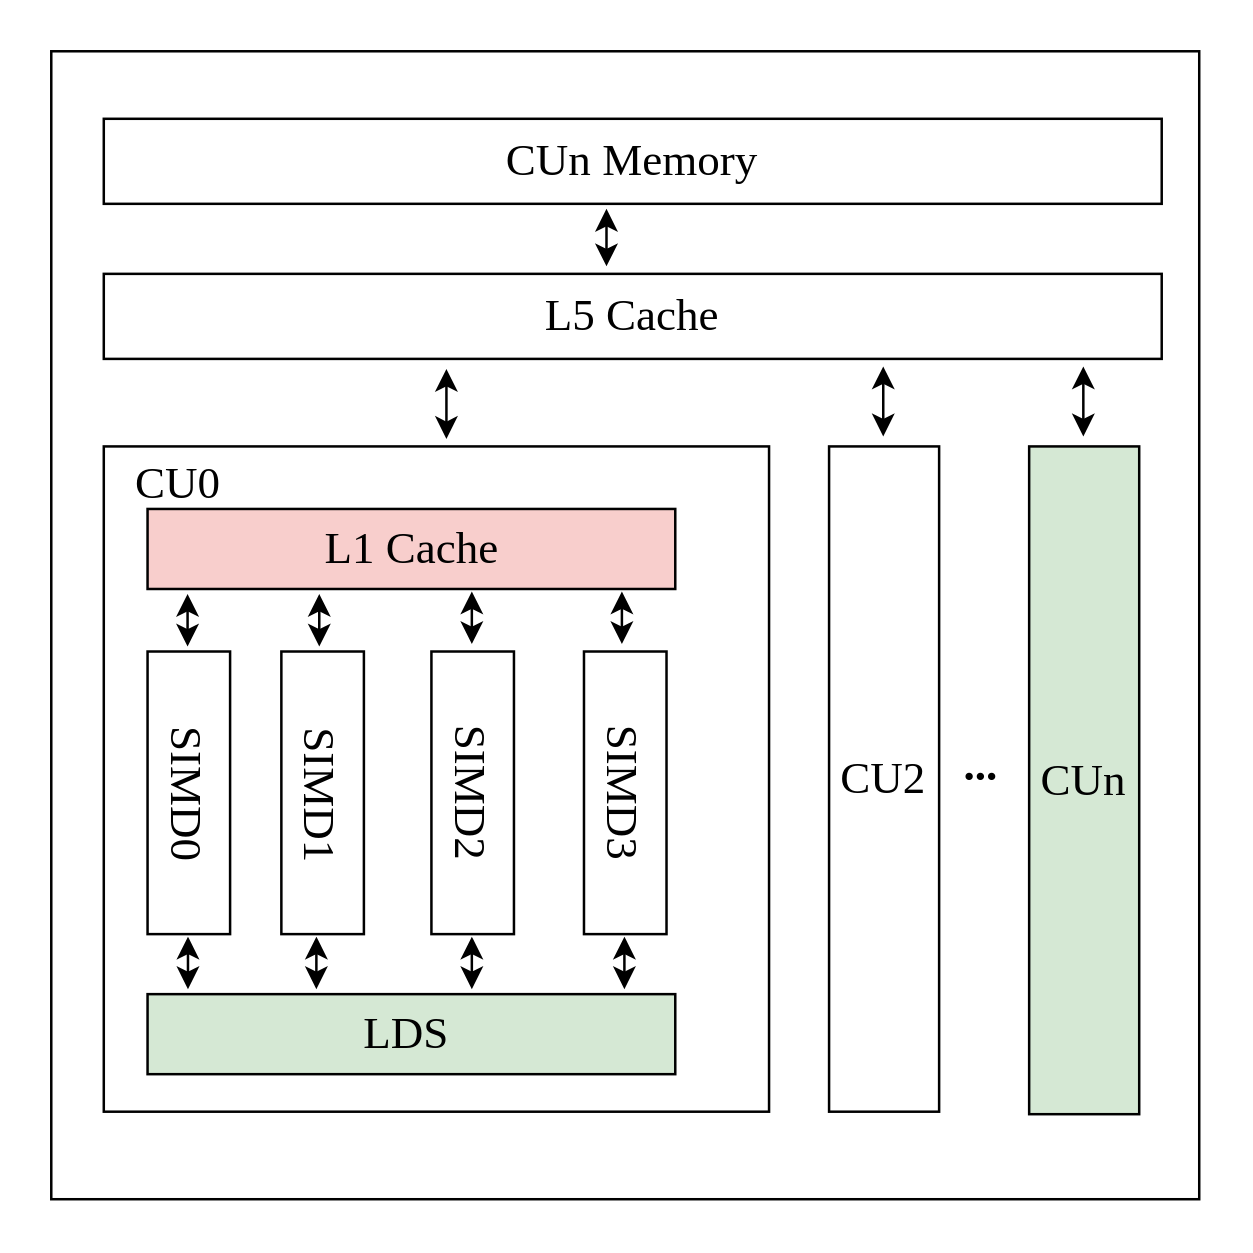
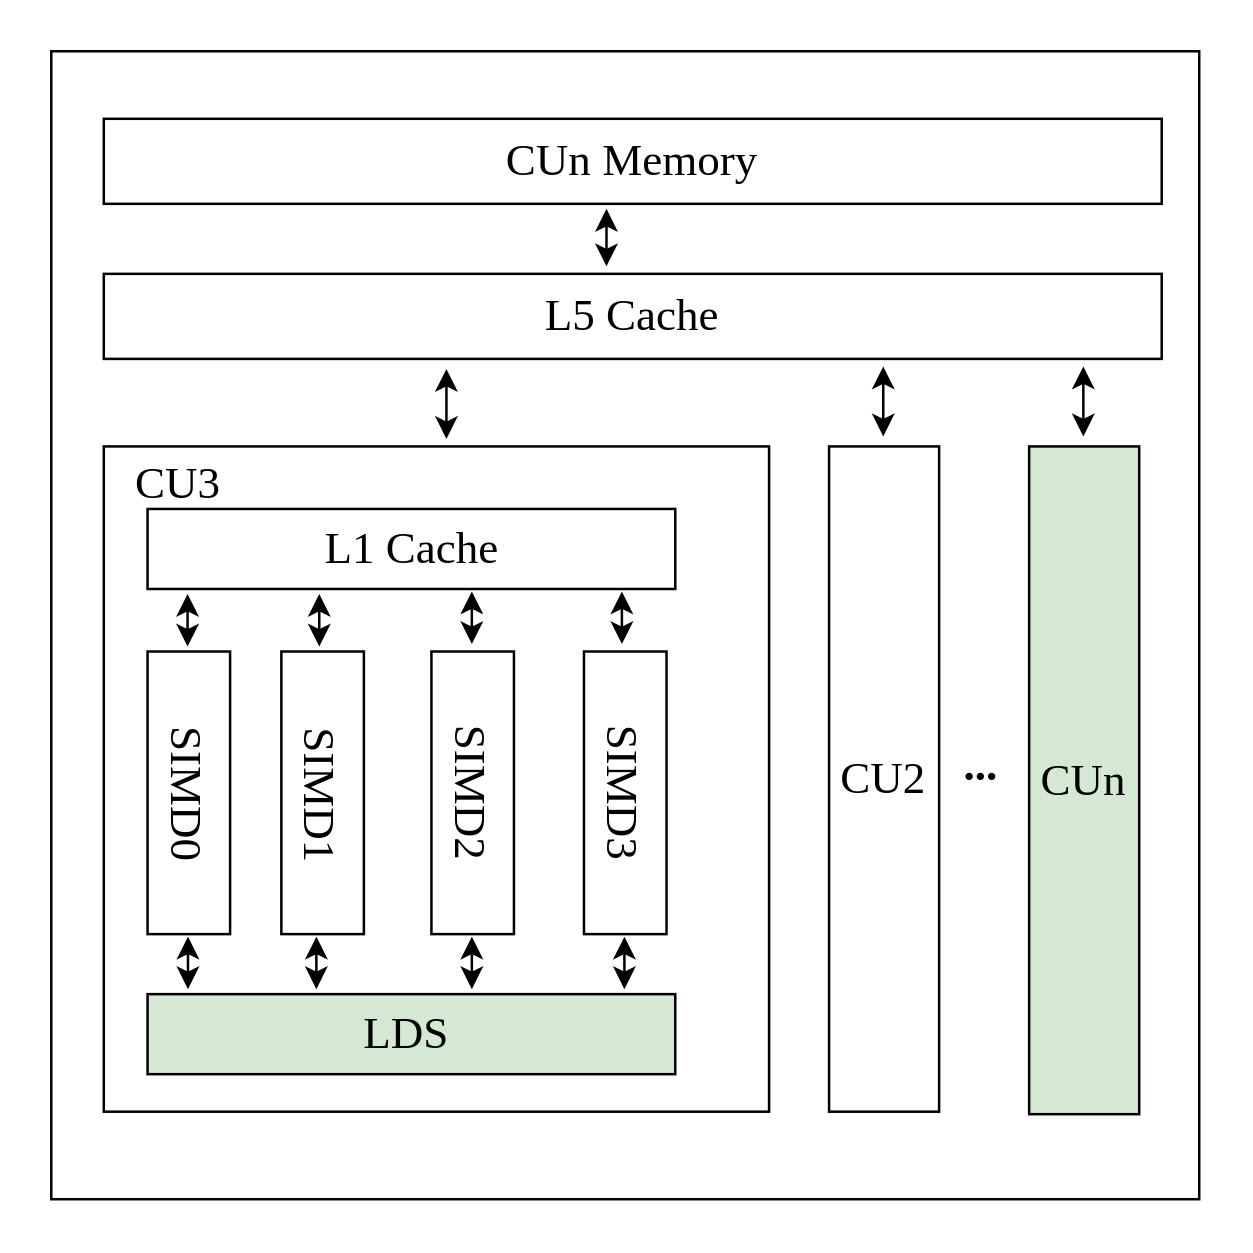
node "CU0": label "CU0" -> "CU3"
node "L1 Cache": fillcolor #f8cecc -> #ffffff
